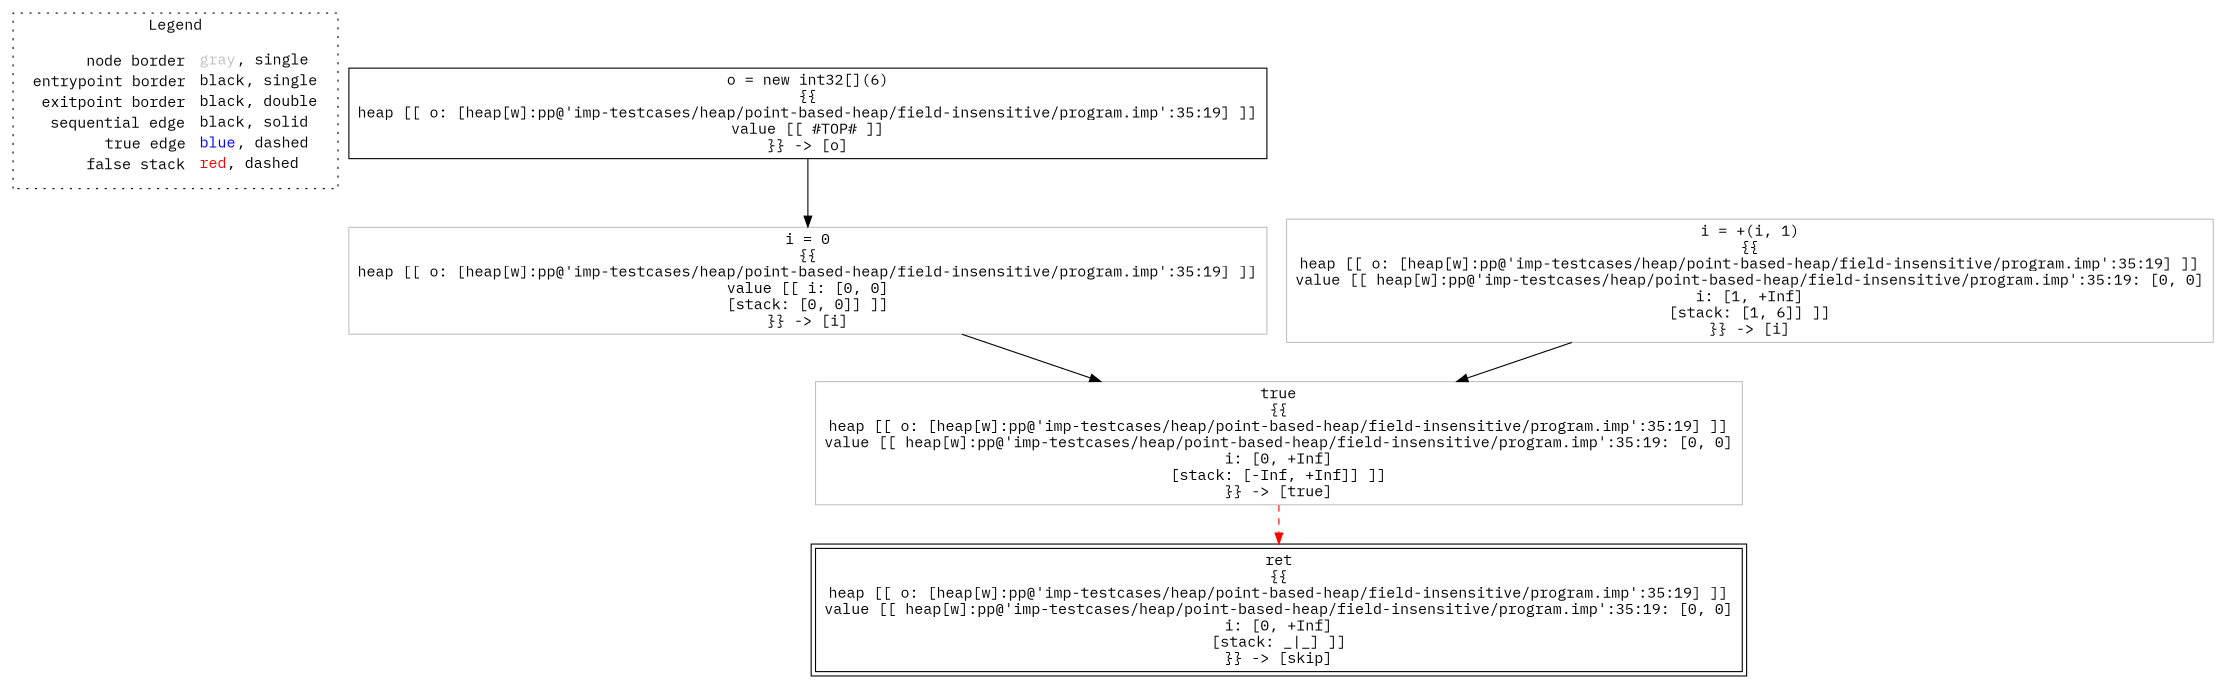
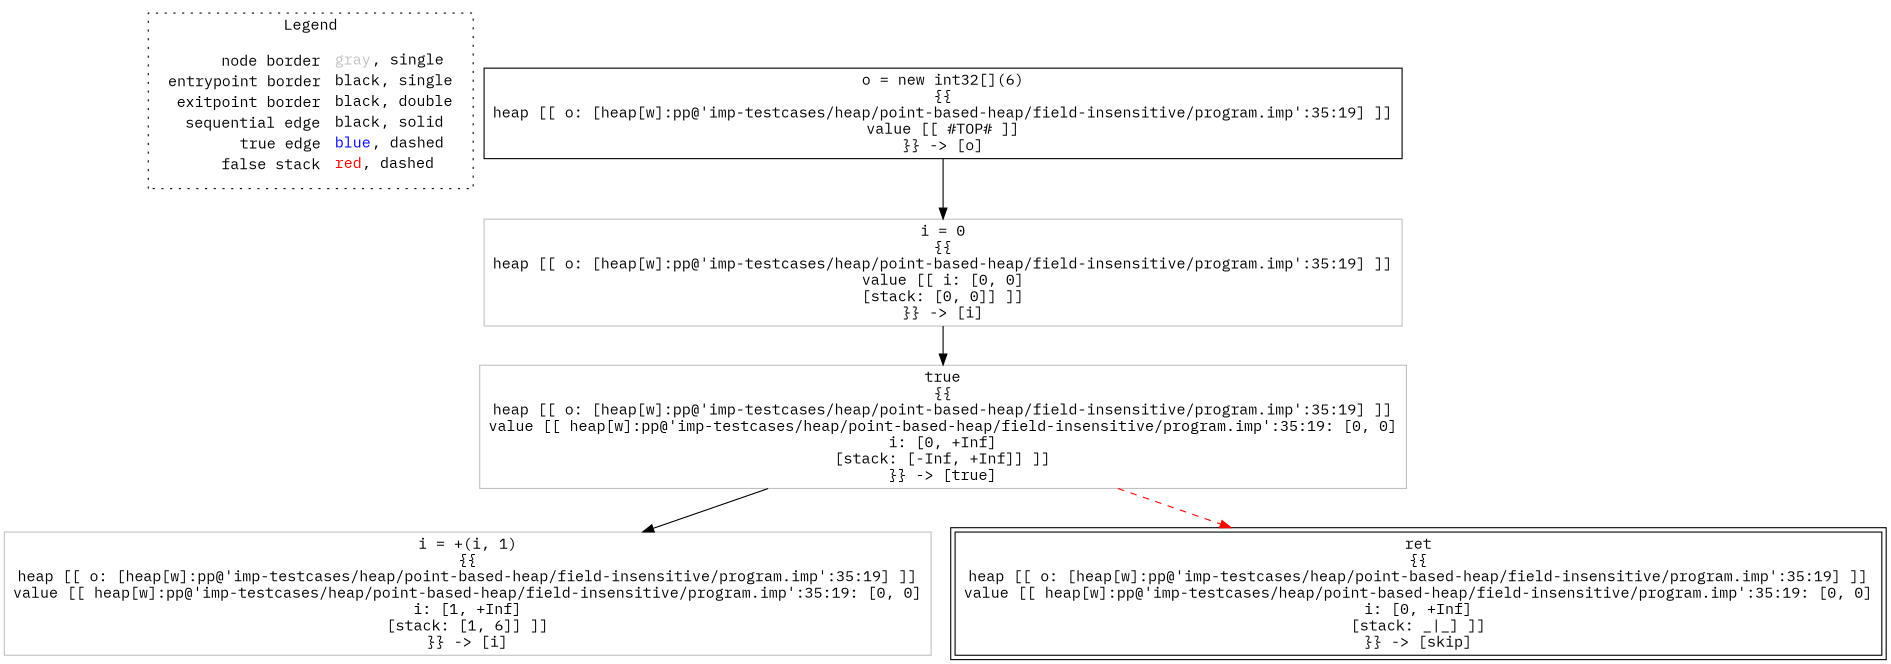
edge "i = +(i, 1)" -> "true": reversed
